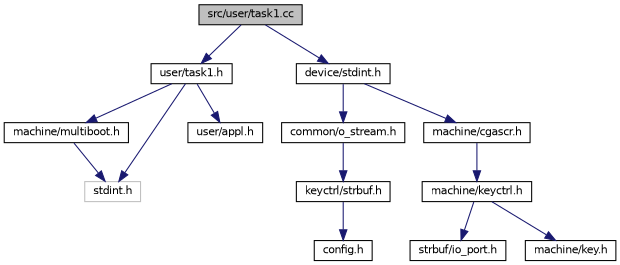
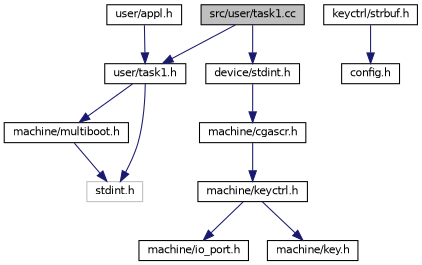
edge "user/task1.h" -> "user/appl.h": reversed
node "common/o_stream.h": removed
node "strbuf/io_port.h": label "strbuf/io_port.h" -> "machine/io_port.h"
